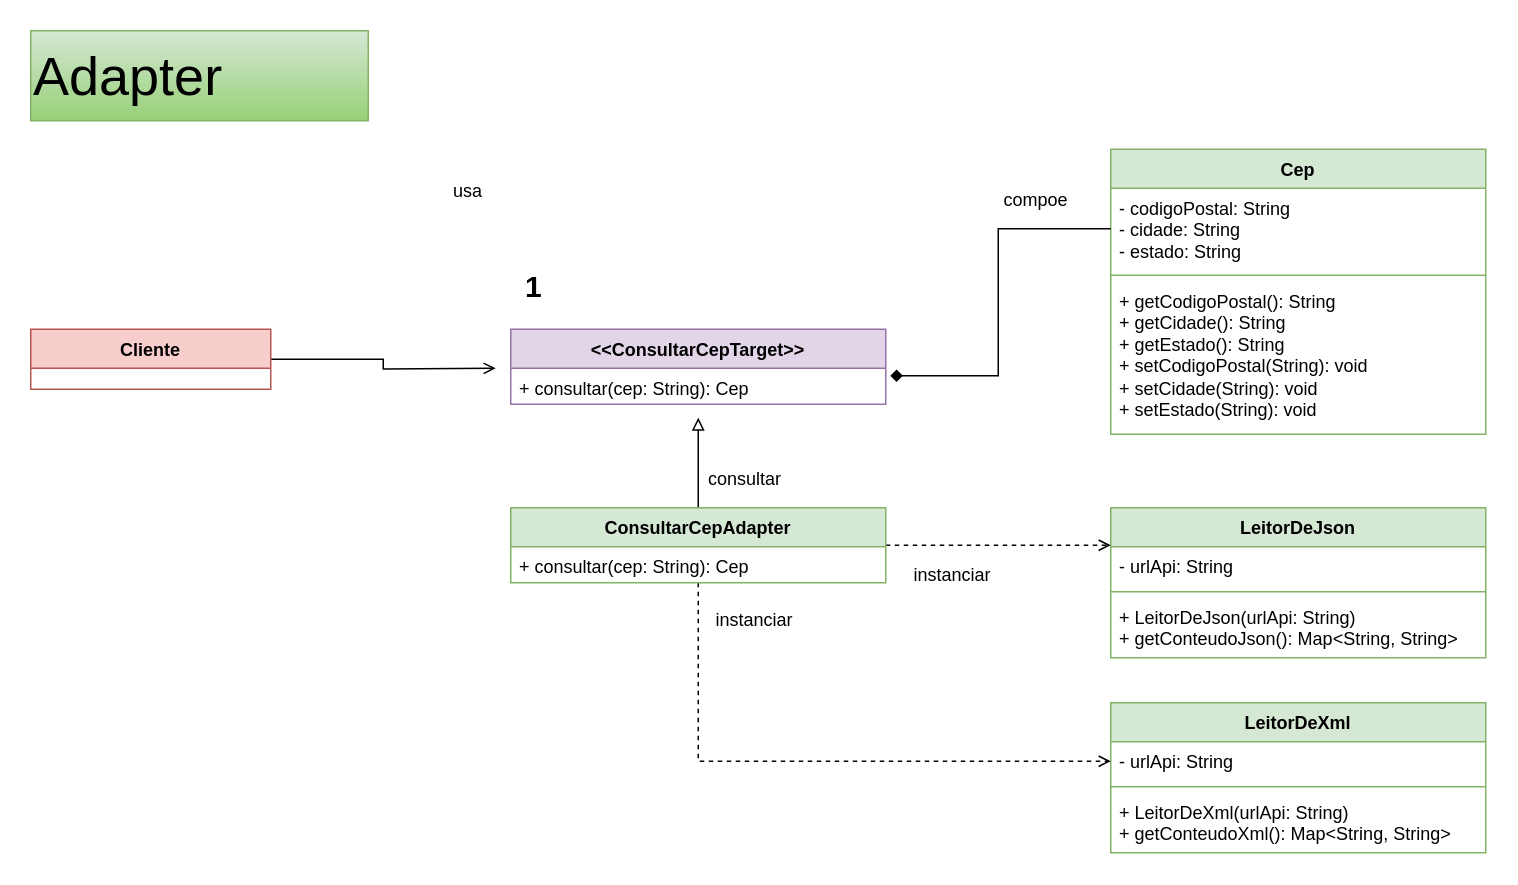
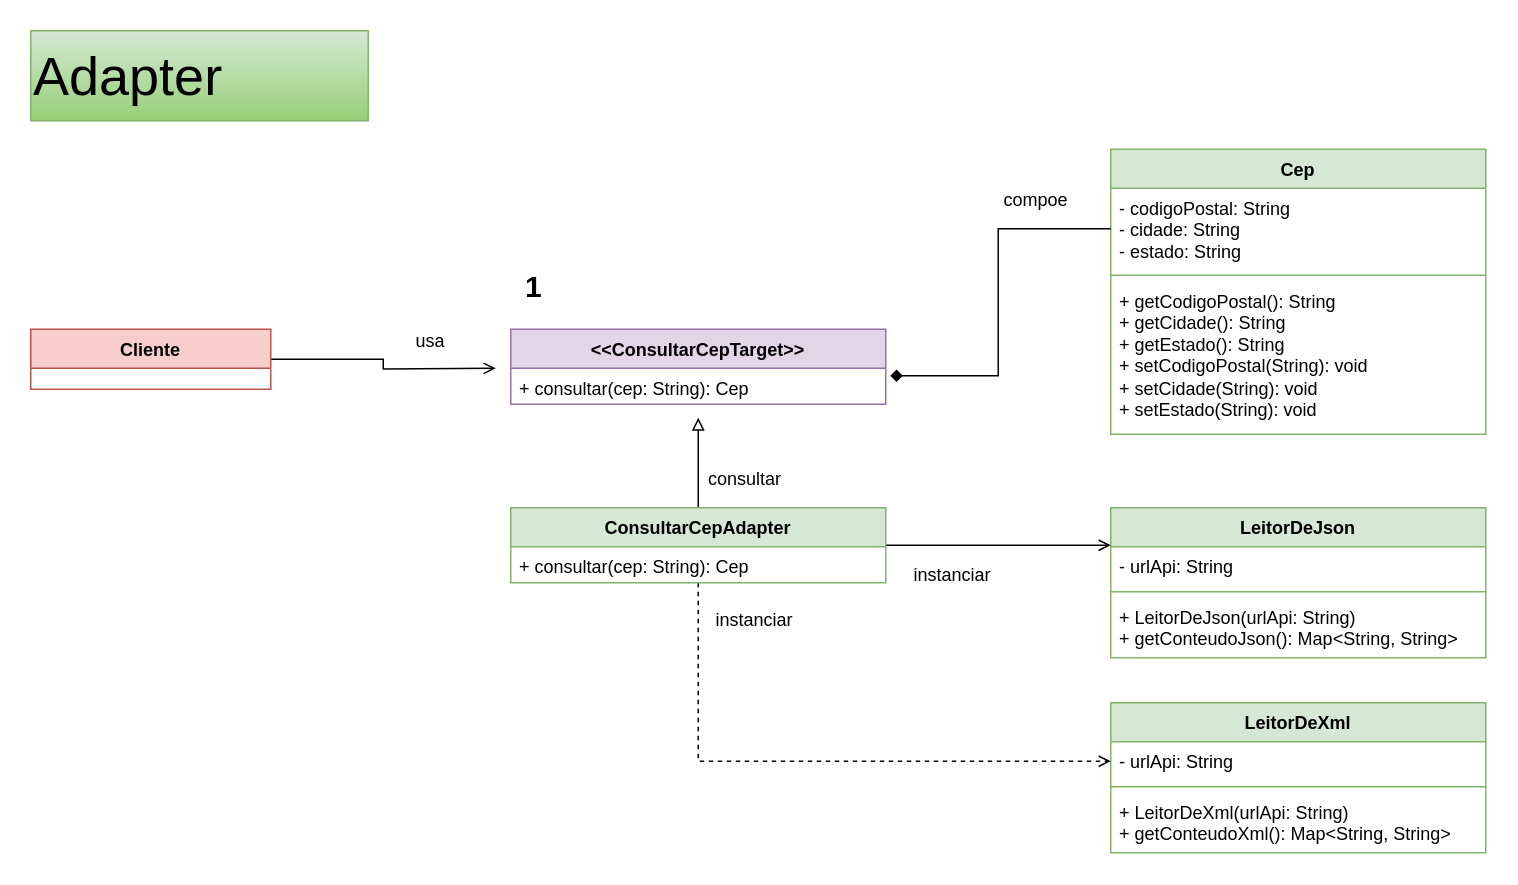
node "usa": moved (481, 191) -> (443, 341)
edge "ConsultarCepAdapter" -> "LeitorDeJson": style dashed -> solid
